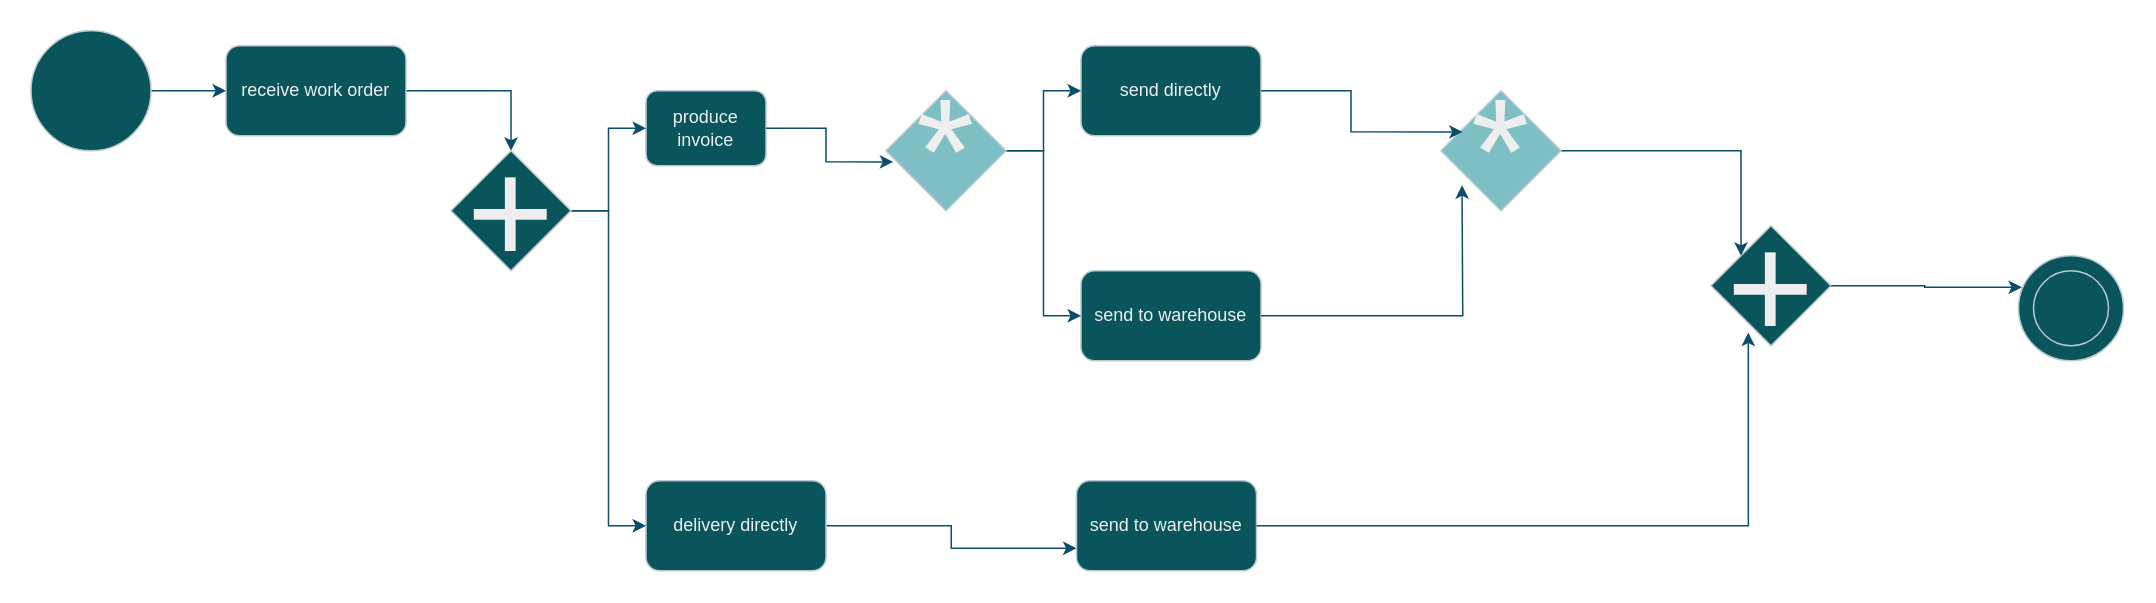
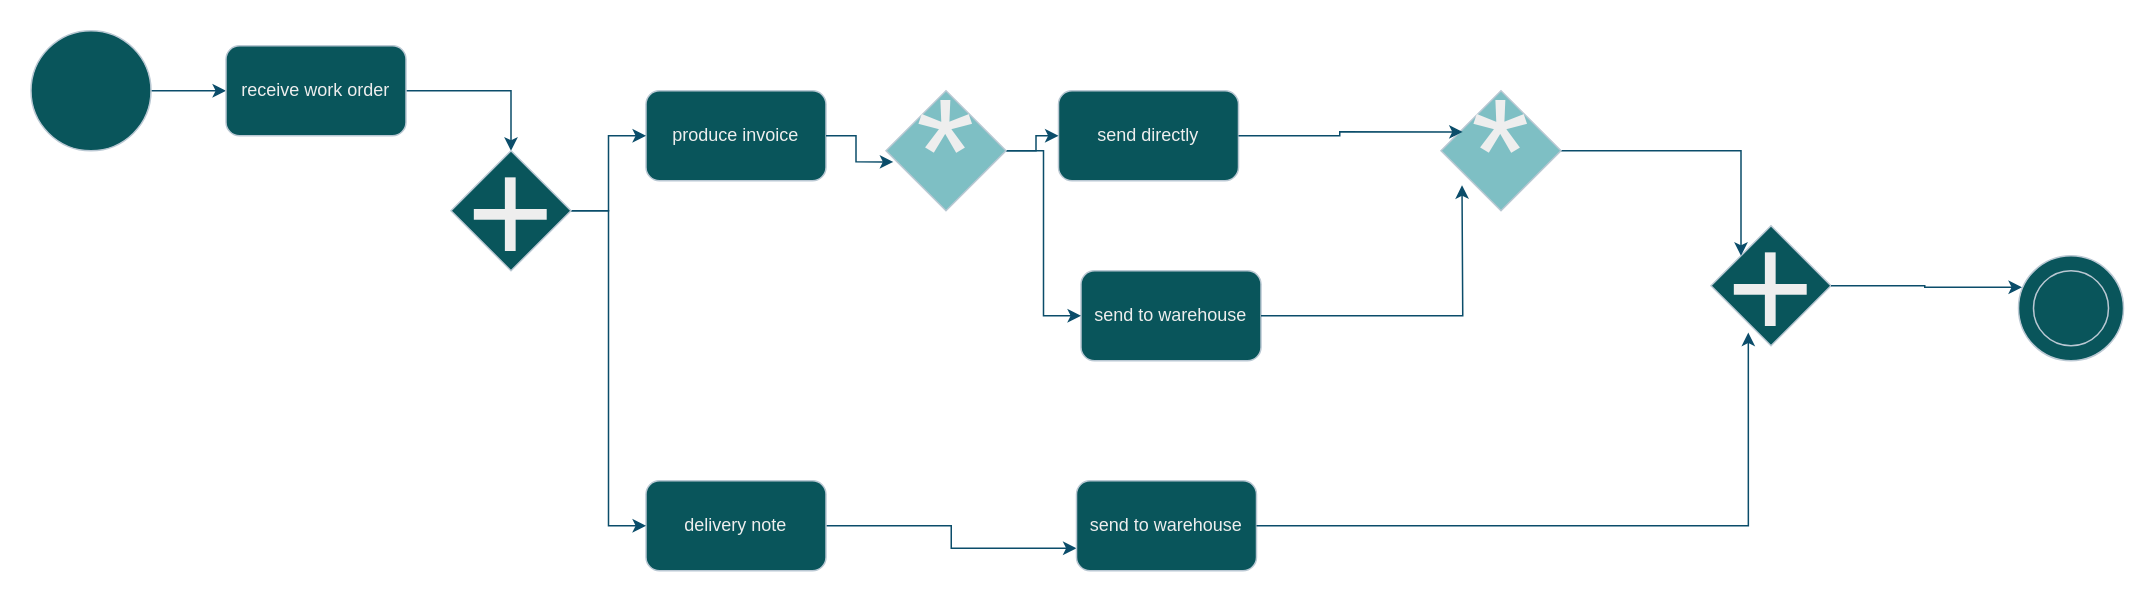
node "send directly": moved (1171, 91) -> (1148, 136)
node "produce invoice": size 120x75 -> 180x90
node "delivery directly": label "delivery directly" -> "delivery note"
